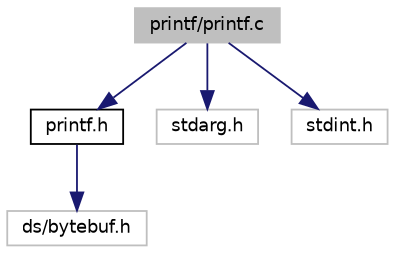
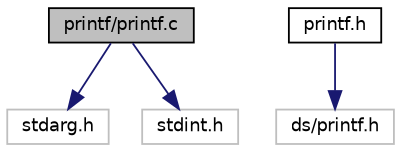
node "printf/printf.c": color grey75 -> black
edge "printf/printf.c" -> "printf.h": removed
node "ds/bytebuf.h": label "ds/bytebuf.h" -> "ds/printf.h"
